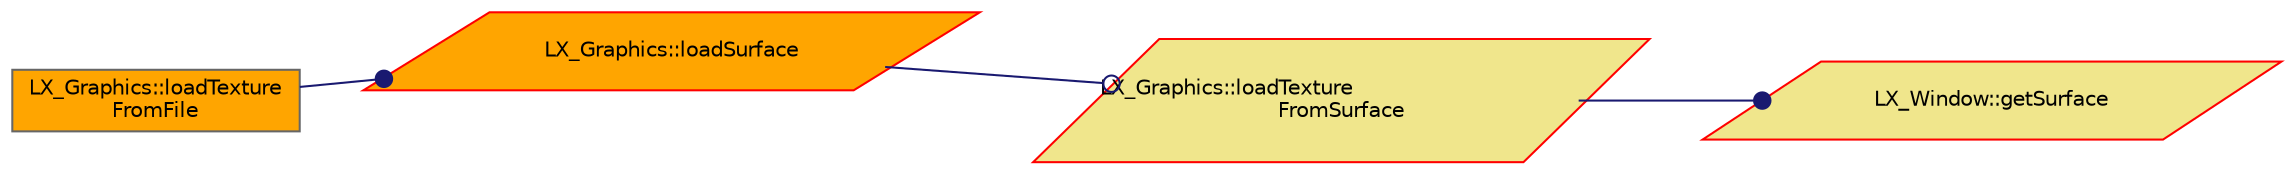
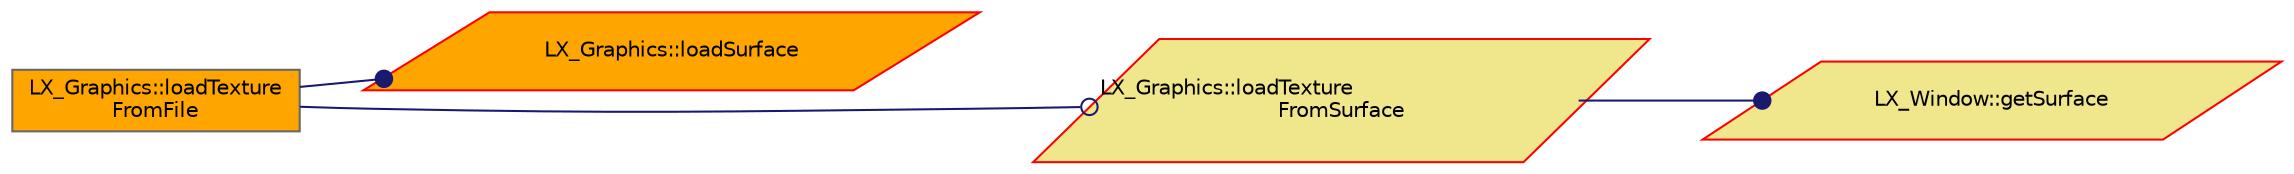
edge "LX_Graphics::loadSurface" -> "LX_Graphics::loadTexture FromSurface": now "LX_Graphics::loadTexture FromFile" -> "LX_Graphics::loadTexture FromSurface"
